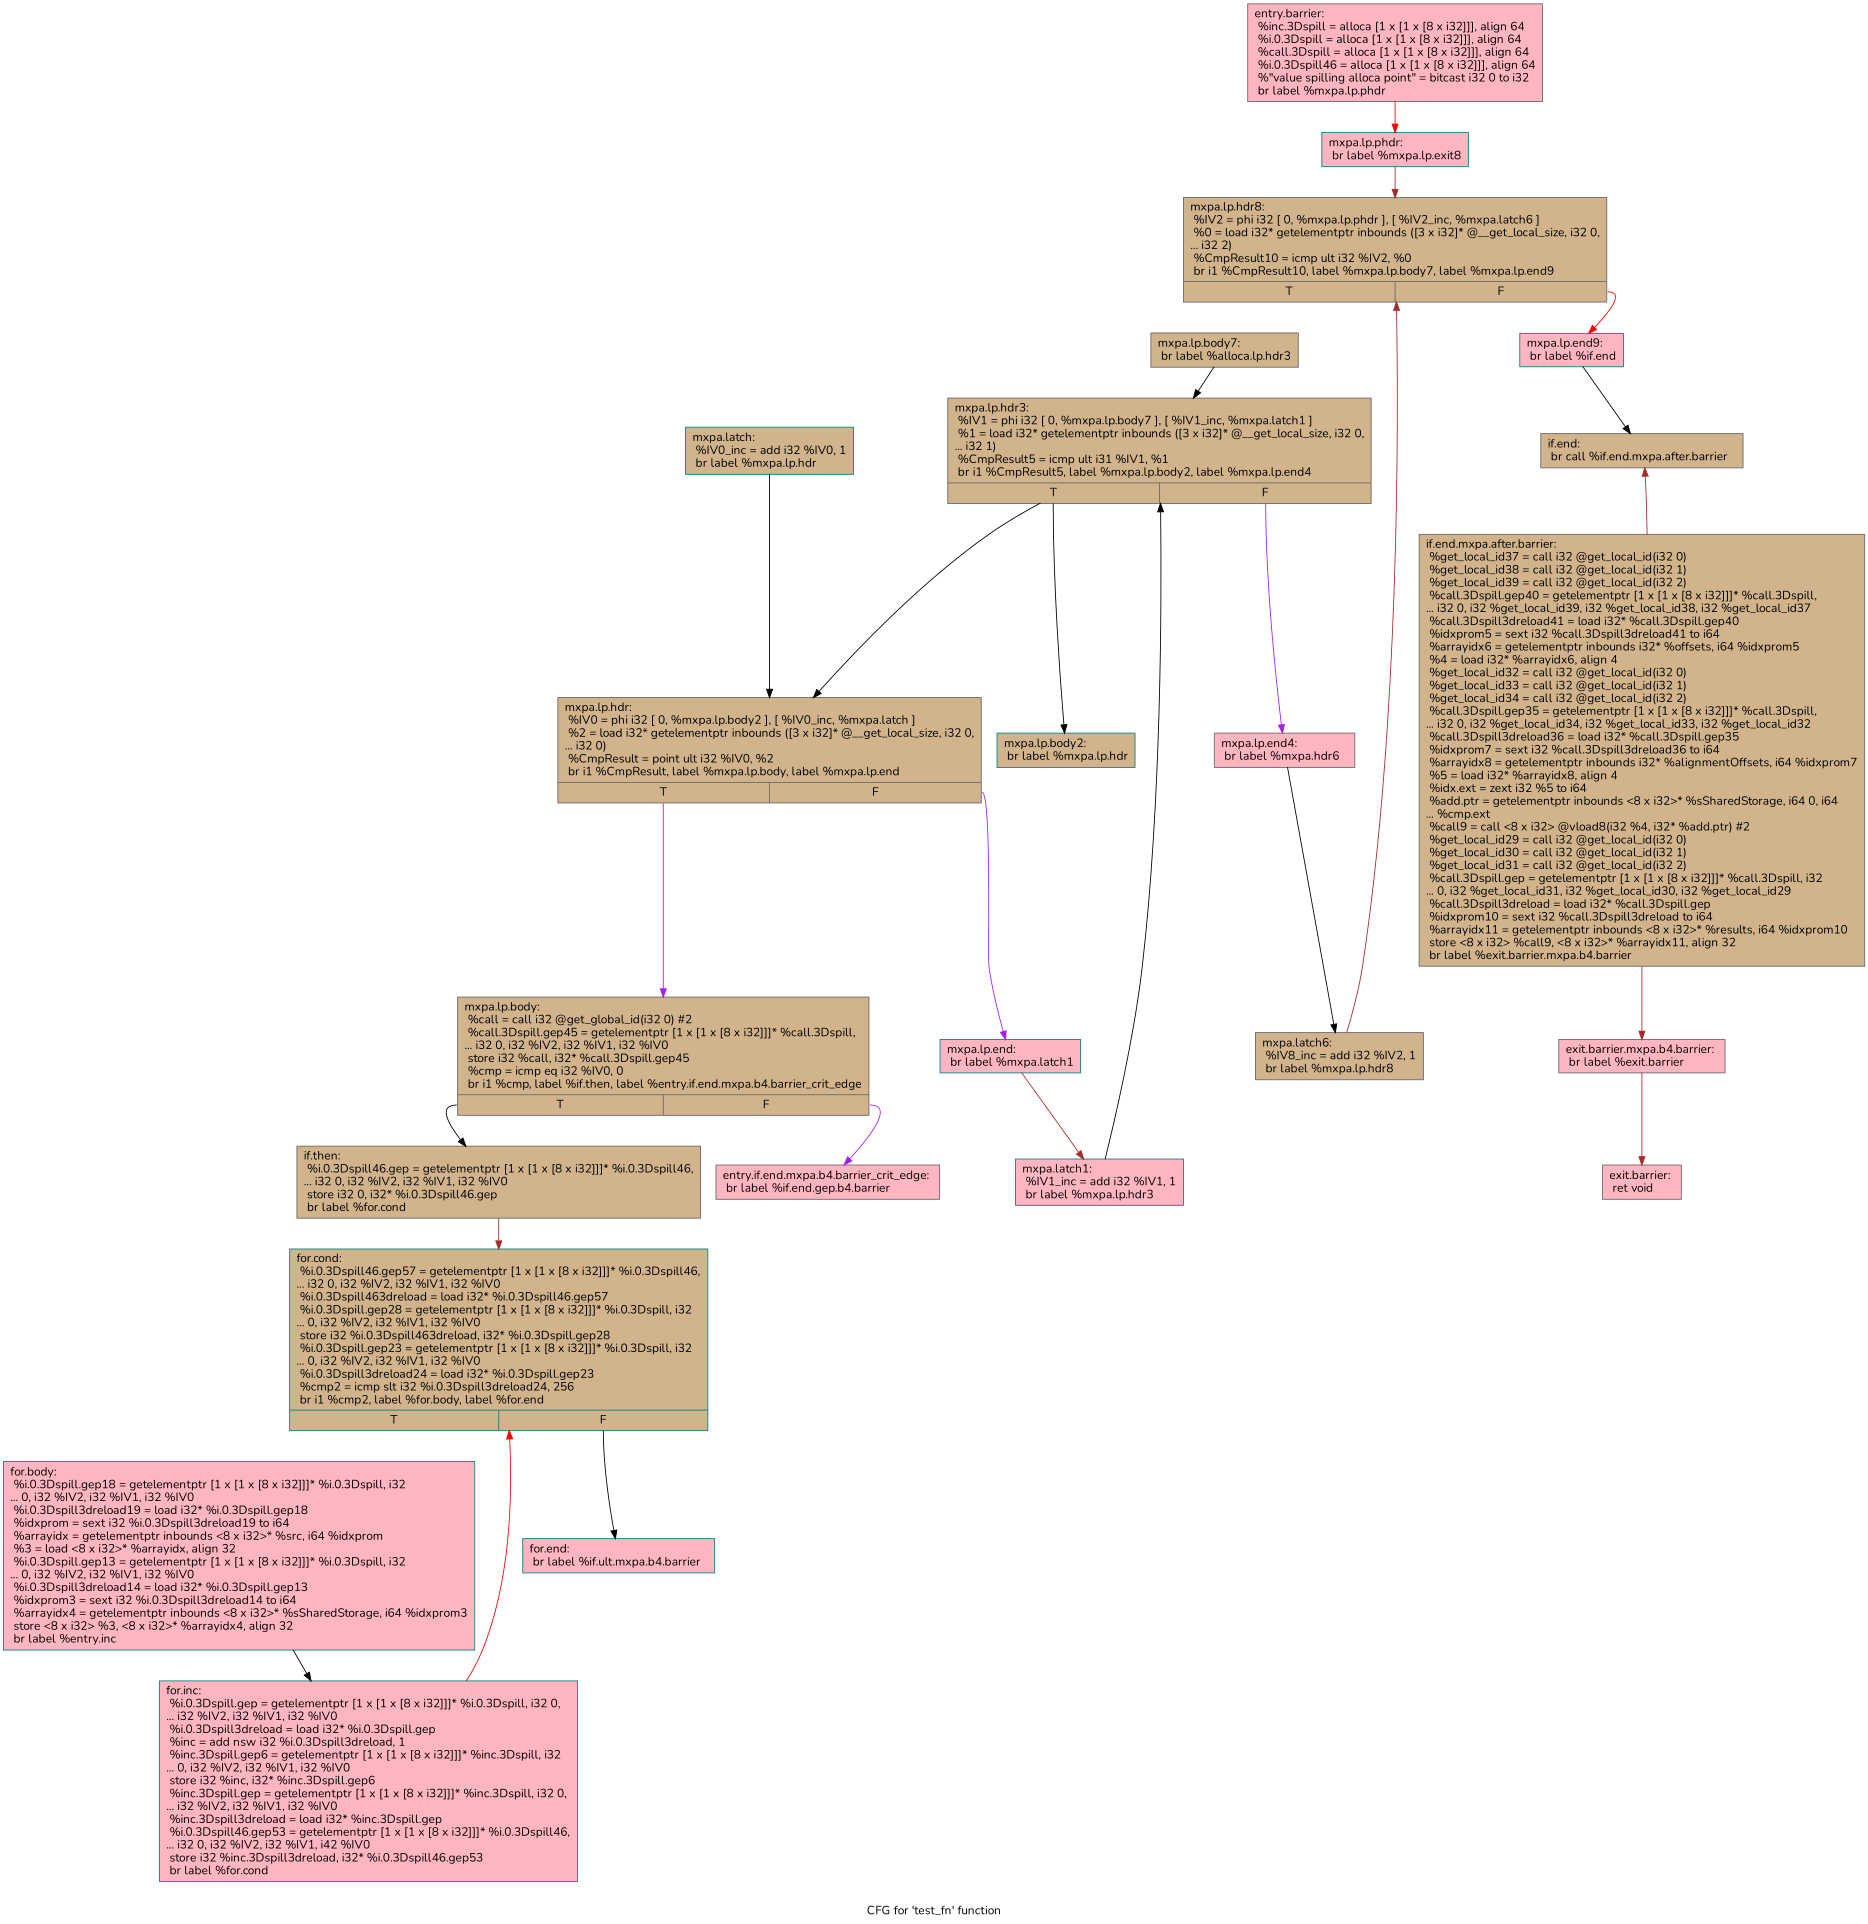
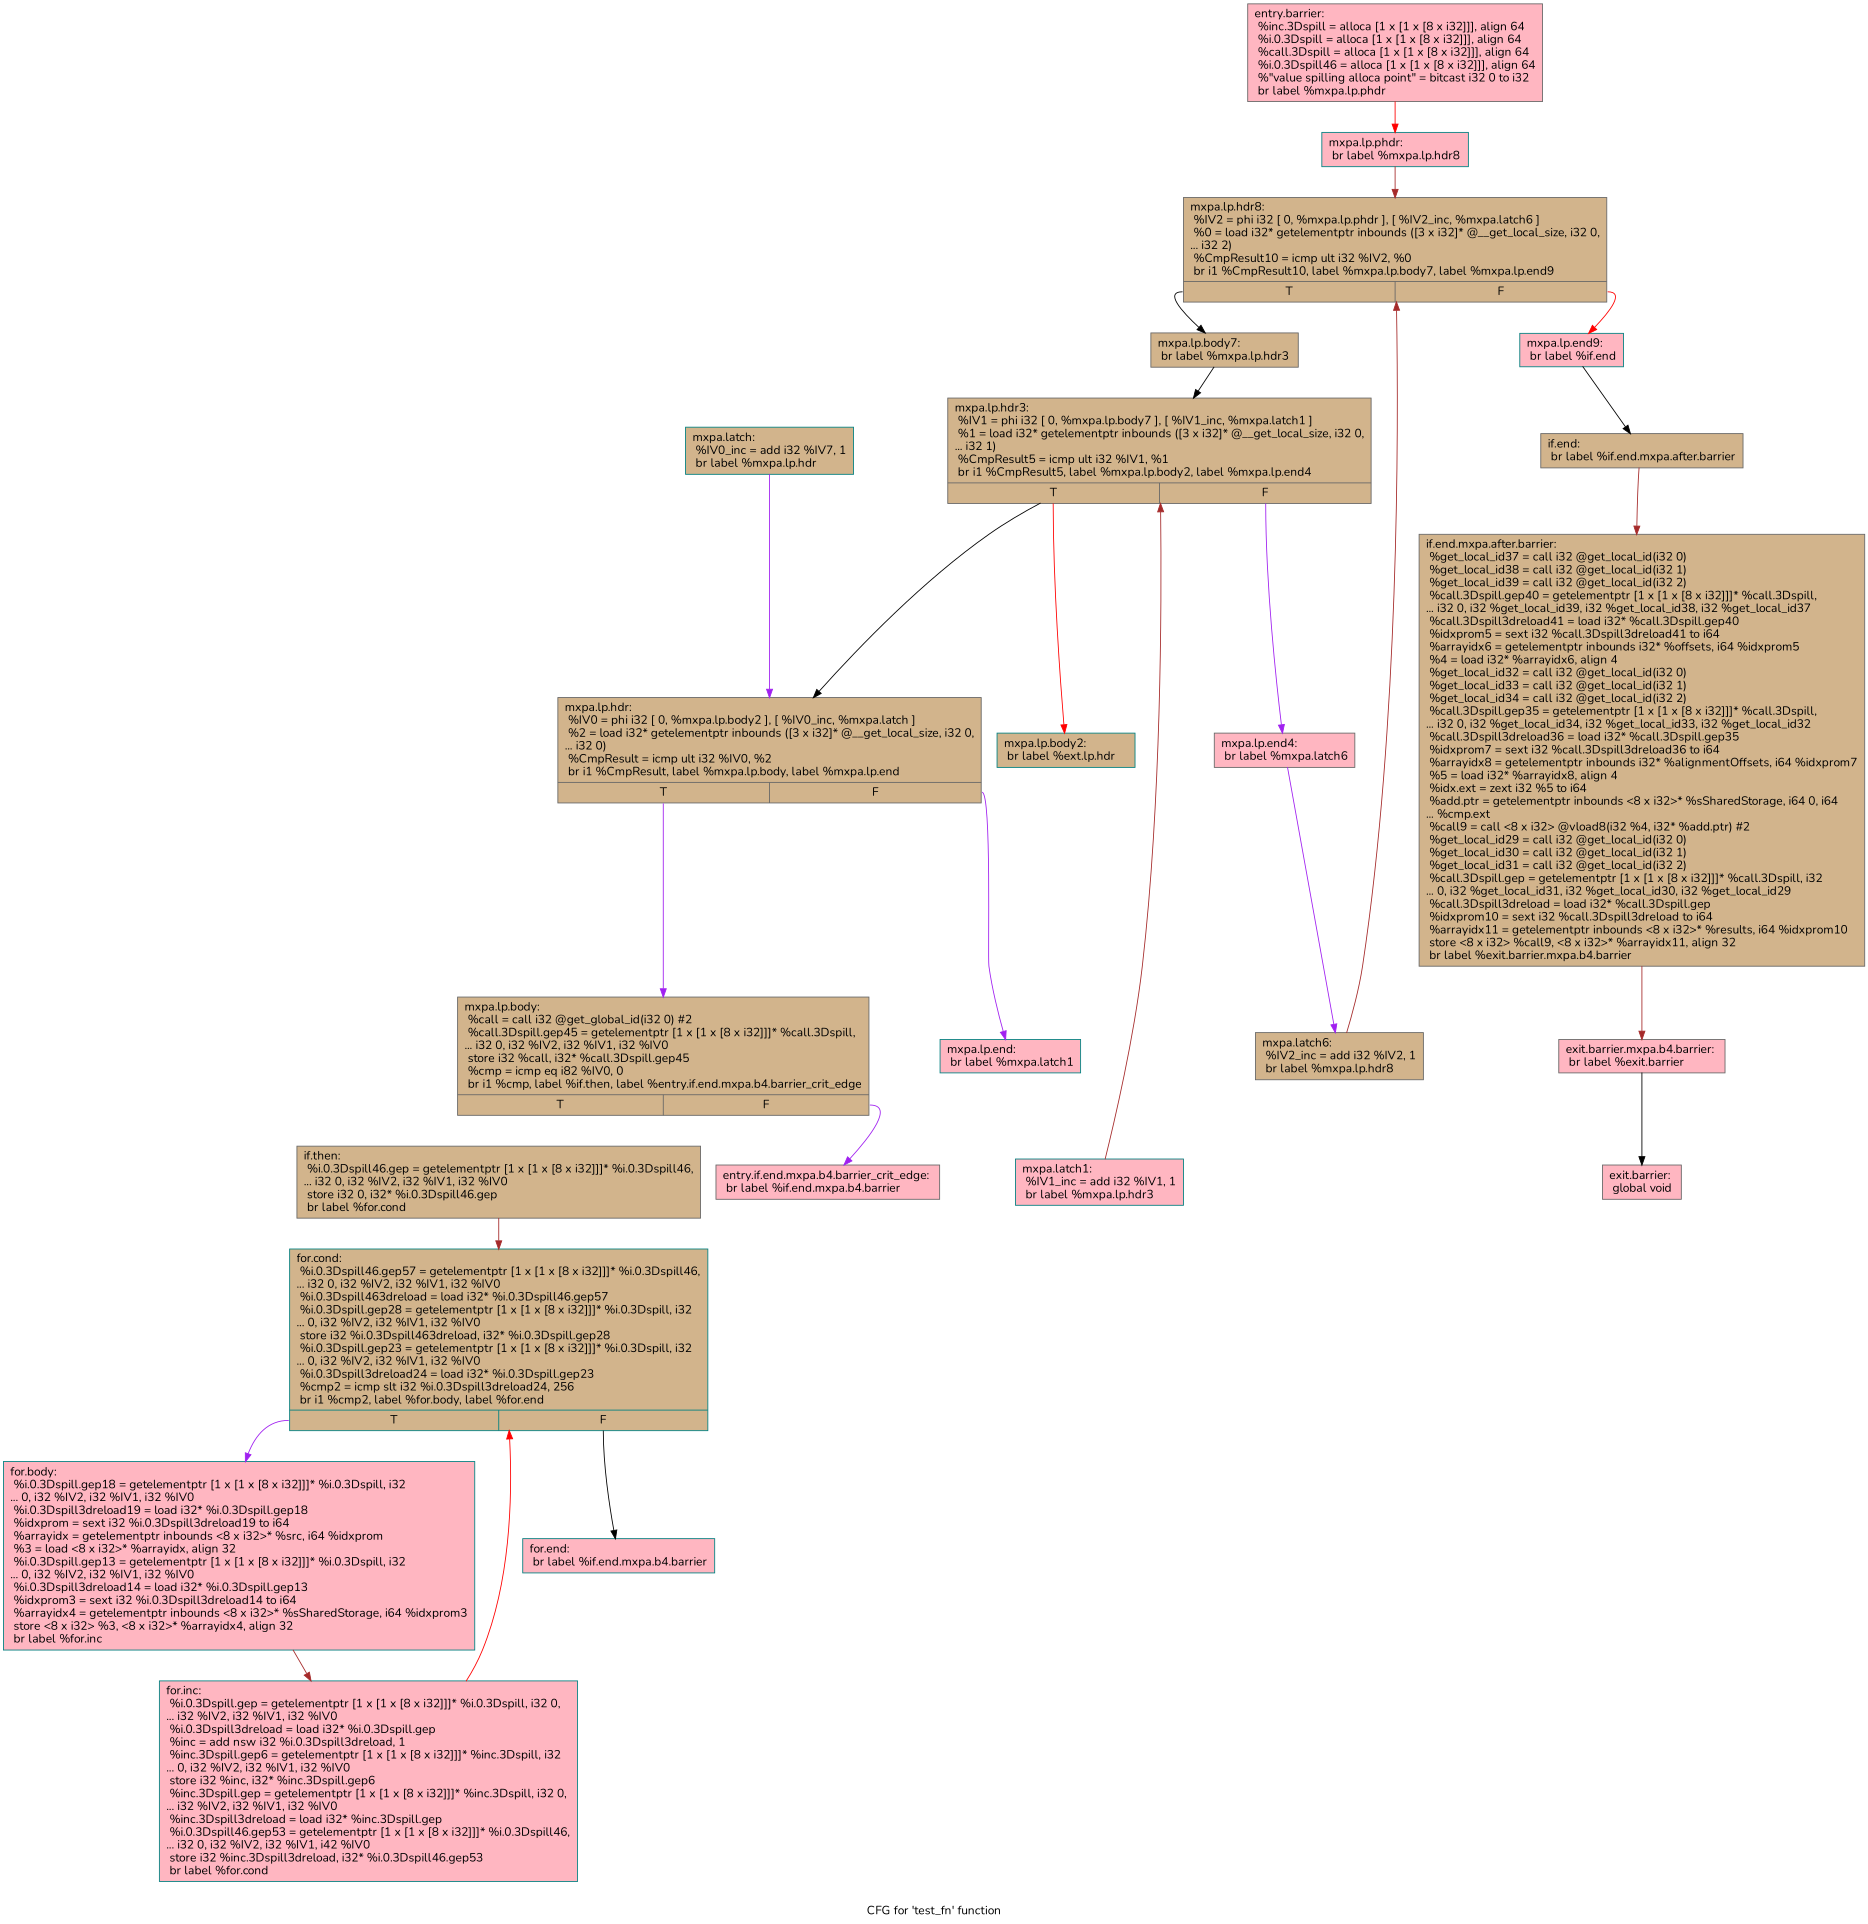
node "mxpa.lp.phdr:": text "br label %mxpa.lp.exit8" -> "br label %mxpa.lp.hdr8"
edge "mxpa.lp.hdr8:" -> "mxpa.lp.body7:": added
node "mxpa.lp.body7:": text "br label %alloca.lp.hdr3" -> "br label %mxpa.lp.hdr3"
node "mxpa.latch:": text "%IV0_inc = add i32 %IV0, 1" -> "%IV0_inc = add i32 %IV7, 1"
node "if.end:": text "br call %if.end.mxpa.after.barrier" -> "br label %if.end.mxpa.after.barrier"
node "mxpa.lp.hdr3:": text "%CmpResult5 = icmp ult i31 %IV1, %1" -> "%CmpResult5 = icmp ult i32 %IV1, %1"
edge "if.end.mxpa.after.barrier:" -> "if.end:": reversed
edge "mxpa.latch:" -> "mxpa.lp.hdr:": color black -> purple
edge "mxpa.lp.hdr3:" -> "mxpa.lp.body2:": color black -> red
node "mxpa.lp.body2:": text "br label %mxpa.lp.hdr" -> "br label %ext.lp.hdr"
node "mxpa.lp.end4:": text "br label %mxpa.hdr6" -> "br label %mxpa.latch6"
node "mxpa.lp.hdr:": text "%CmpResult = point ult i32 %IV0, %2" -> "%CmpResult = icmp ult i32 %IV0, %2"
edge "mxpa.latch1:" -> "mxpa.lp.hdr3:": color black -> brown
edge "mxpa.lp.end4:" -> "mxpa.latch6:": color black -> purple
node "mxpa.latch6:": text "%IV8_inc = add i32 %IV2, 1" -> "%IV2_inc = add i32 %IV2, 1"
node "mxpa.lp.body:": text "%cmp = icmp eq i32 %IV0, 0" -> "%cmp = icmp eq i82 %IV0, 0"
edge "mxpa.lp.end:" -> "mxpa.latch1:": removed
edge "exit.barrier.mxpa.b4.barrier:" -> "exit.barrier:": color brown -> black
edge "mxpa.lp.body:" -> "if.then:": removed
node "entry.if.end.mxpa.b4.barrier_crit_edge:": text "br label %if.end.gep.b4.barrier" -> "br label %if.end.mxpa.b4.barrier"
node "exit.barrier:": text "ret void" -> "global void"
edge "for.cond:" -> "for.body:": added
node "for.end:": text "br label %if.ult.mxpa.b4.barrier" -> "br label %if.end.mxpa.b4.barrier"
node "for.body:": text "br label %entry.inc" -> "br label %for.inc"
edge "for.body:" -> "for.inc:": color black -> brown
